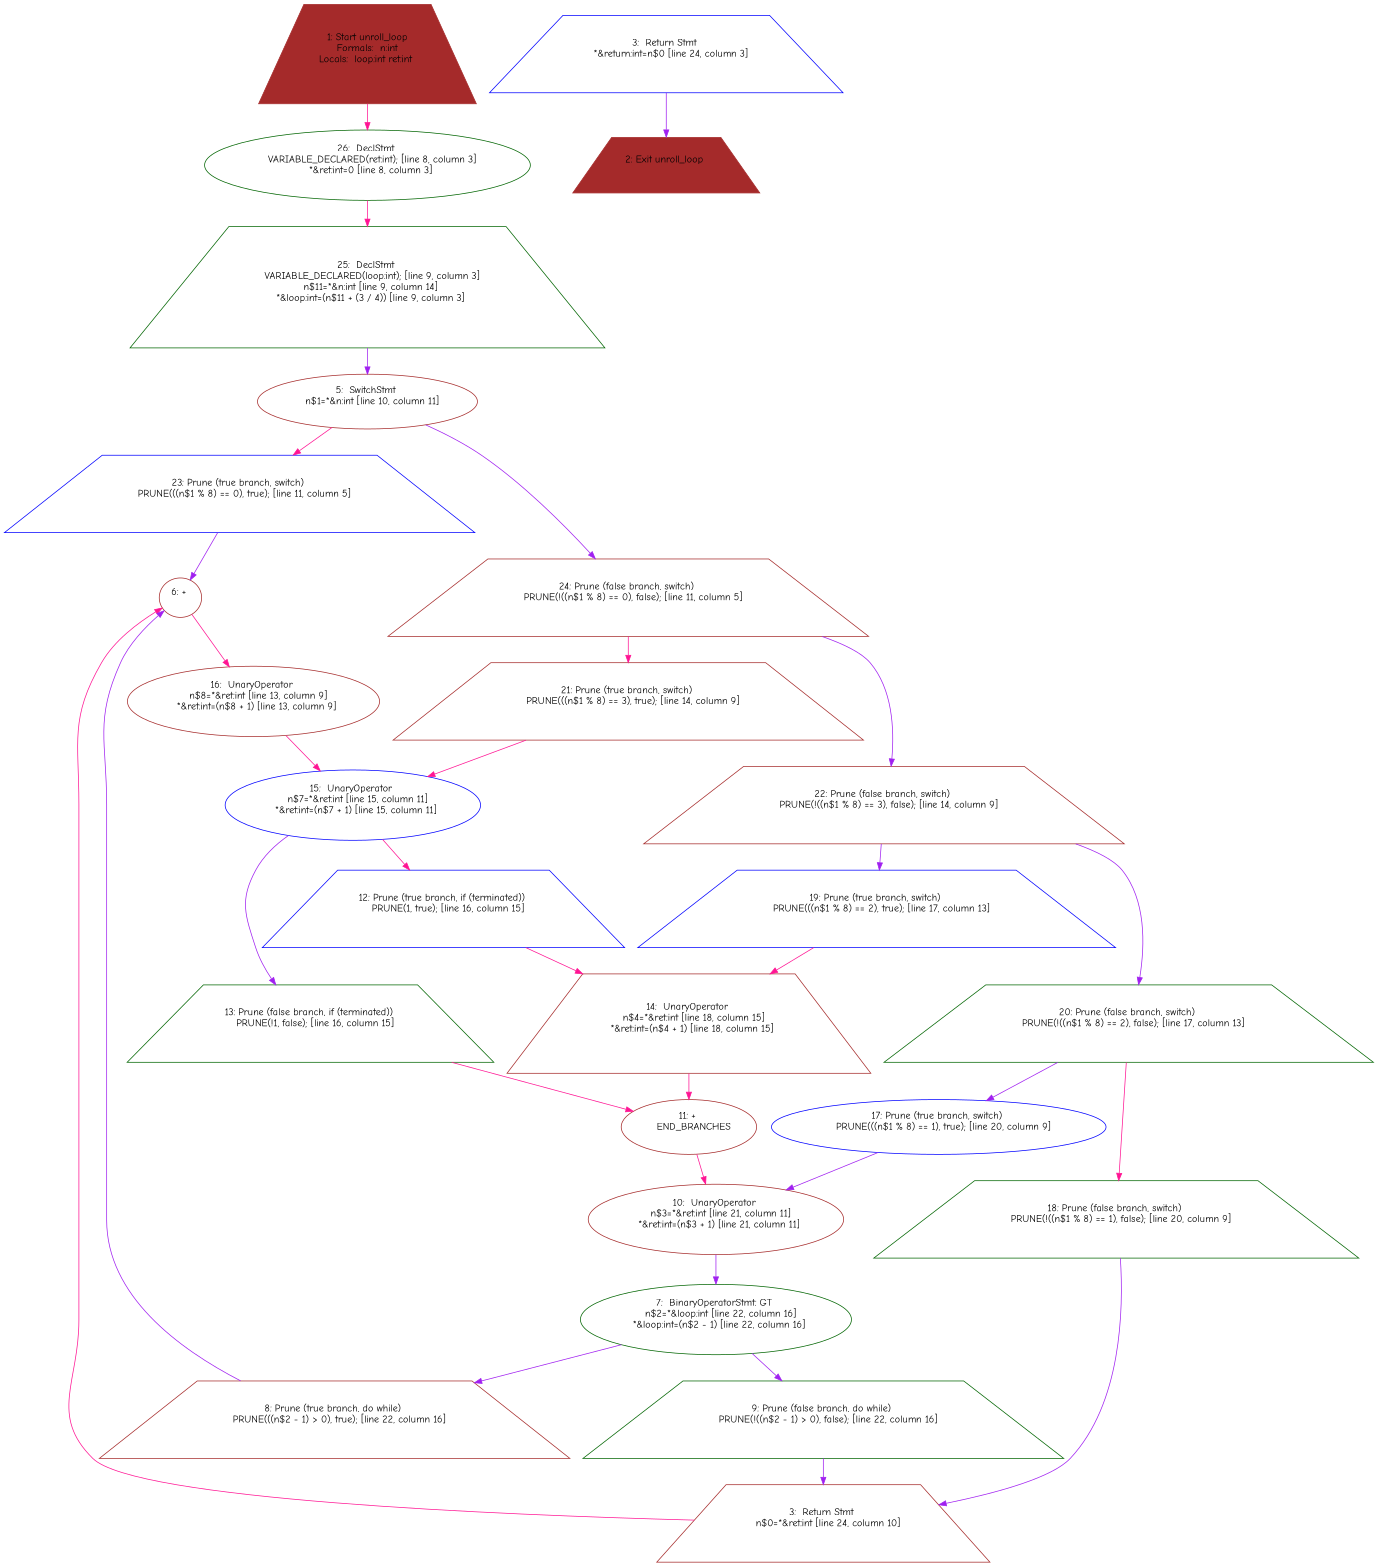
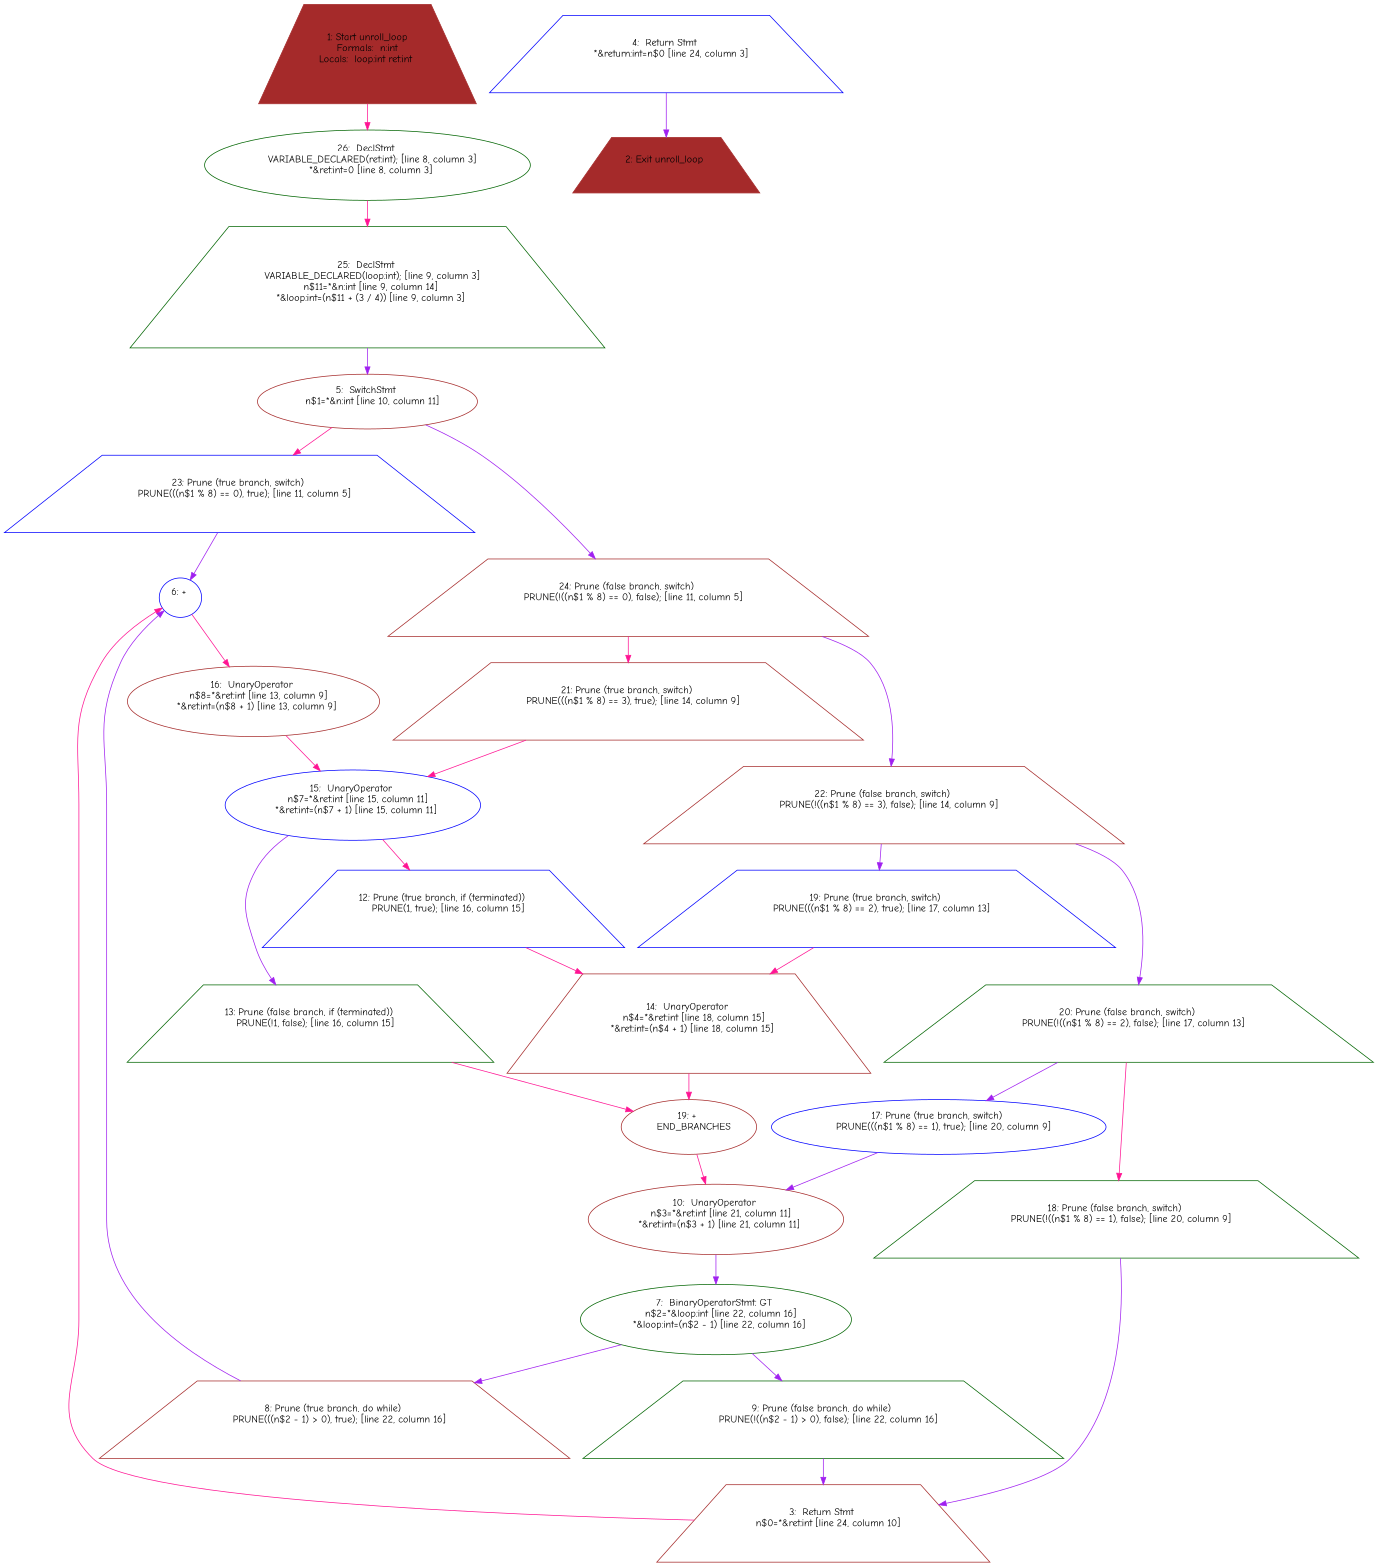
node "3:  Return Stmt *&return:int=n$0 [line 24, column 3]": label "3:  Return Stmt *&return:int=n$0 [line 24, column 3]" -> "4:  Return Stmt *&return:int=n$0 [line 24, column 3]"
node "6: +": color brown -> blue
node "11: + END_BRANCHES": label "11: + END_BRANCHES" -> "19: + END_BRANCHES"
